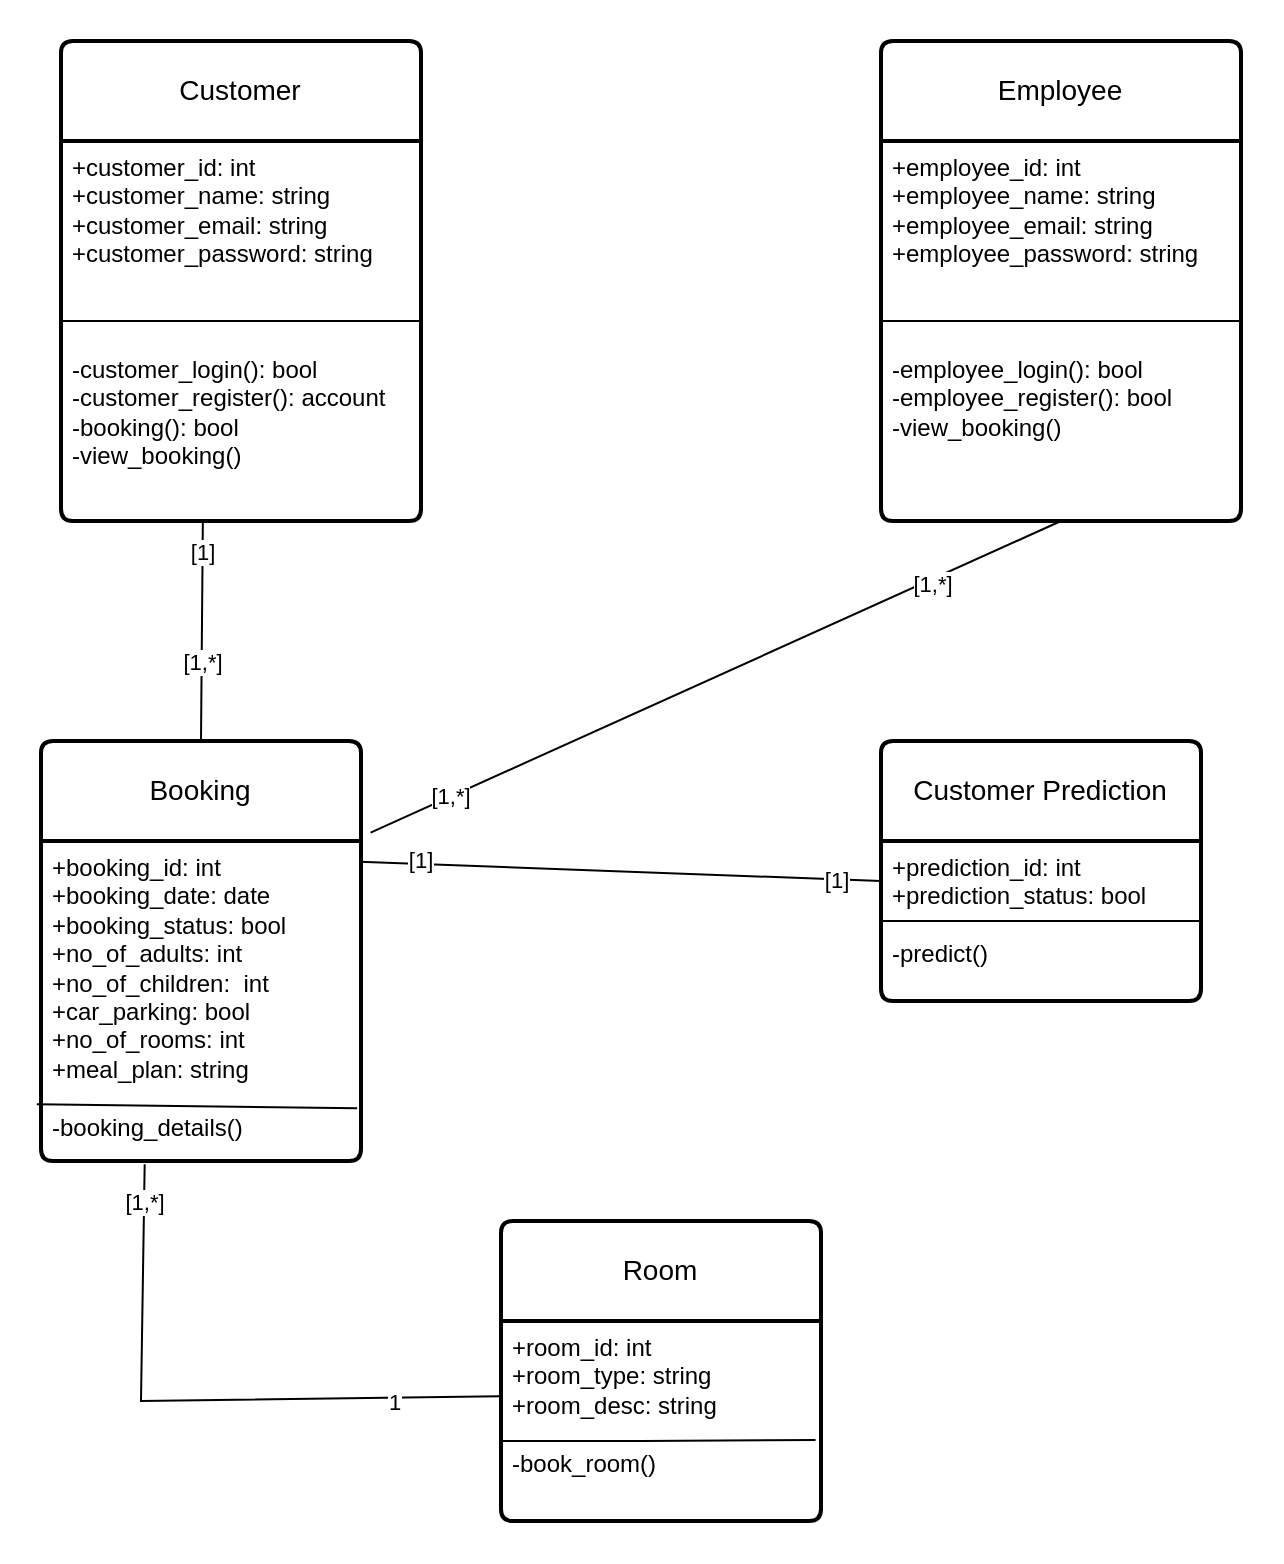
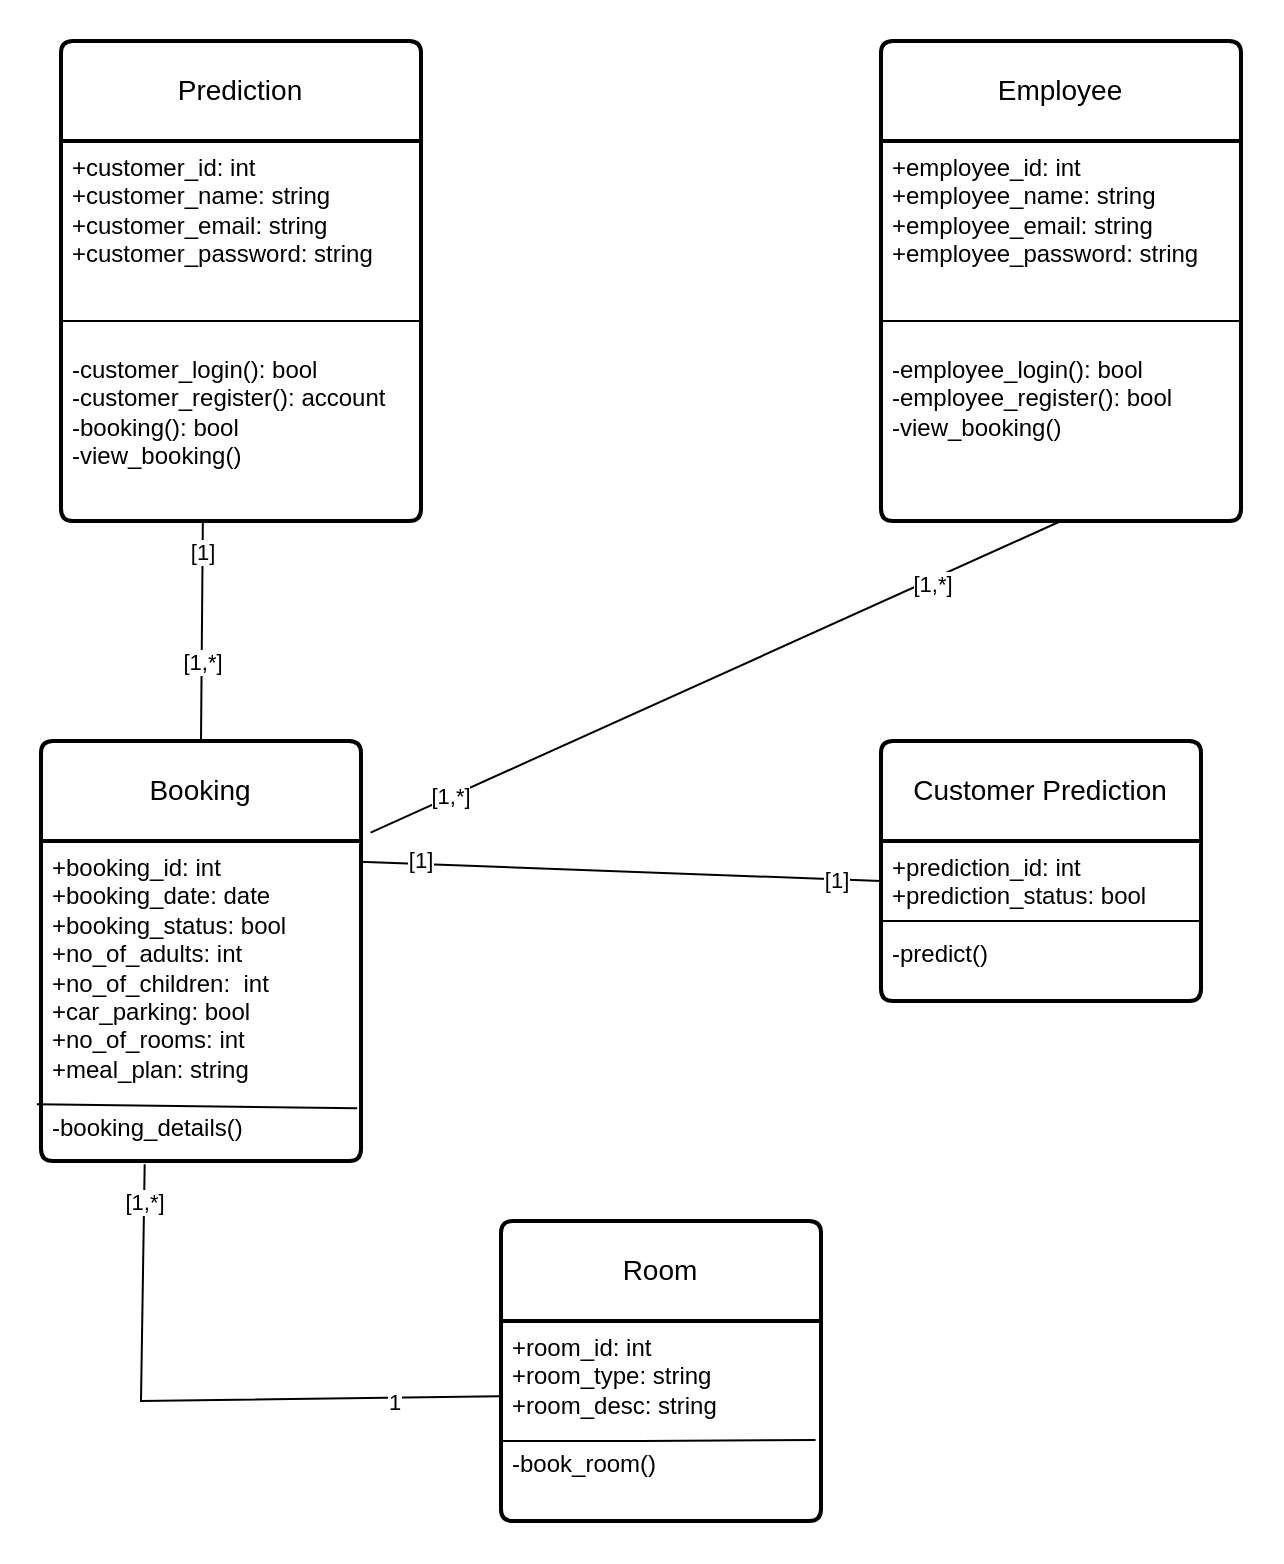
node "Customer": label "Customer" -> "Prediction"
